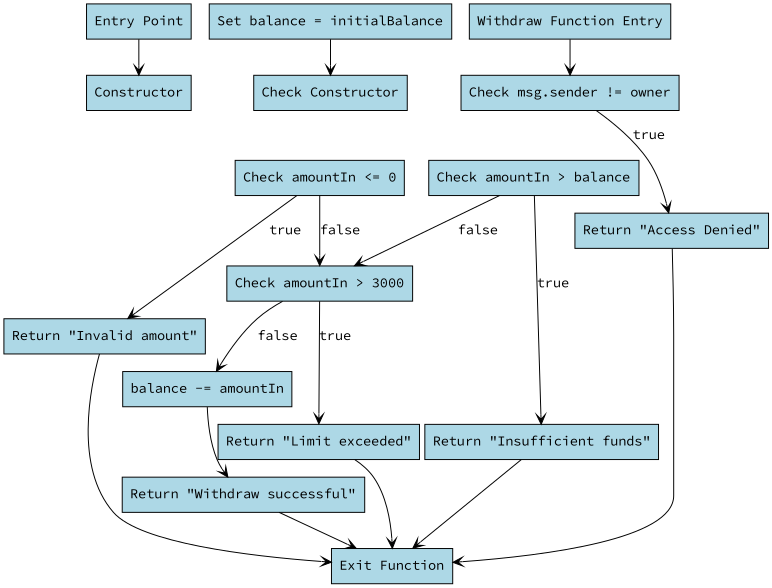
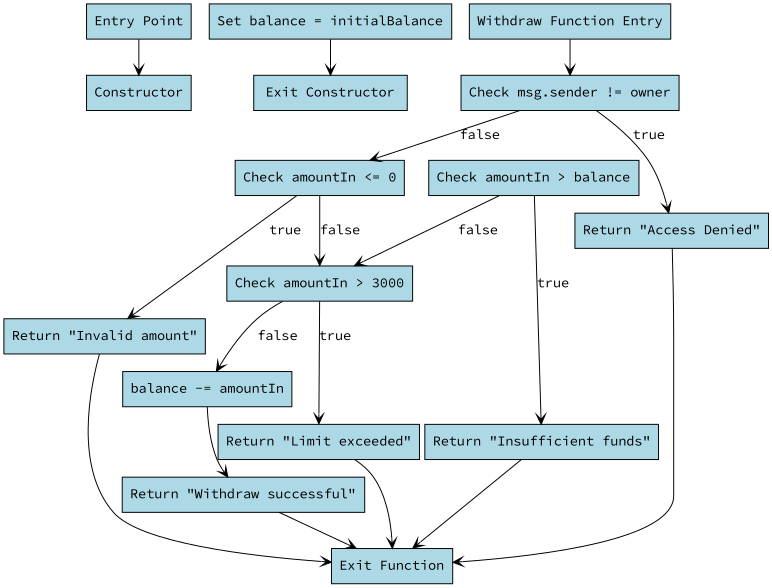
node "Check Constructor": label "Check Constructor" -> "Exit Constructor"
edge "Check msg.sender != owner" -> "Check amountIn <= 0": added, label "false"
